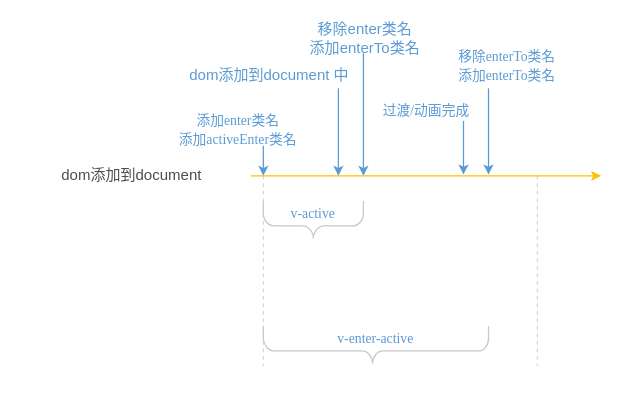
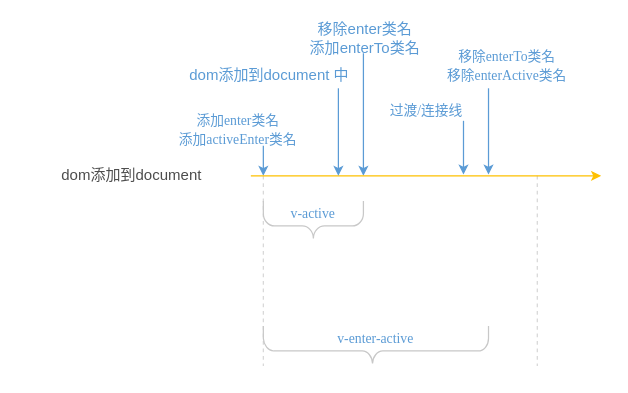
node "移除enterTo类名 添加enterTo类名": label "移除enterTo类名 添加enterTo类名" -> "移除enterTo类名 移除enterActive类名"
node "过渡/动画完成": label "过渡/动画完成" -> "过渡/连接线"
